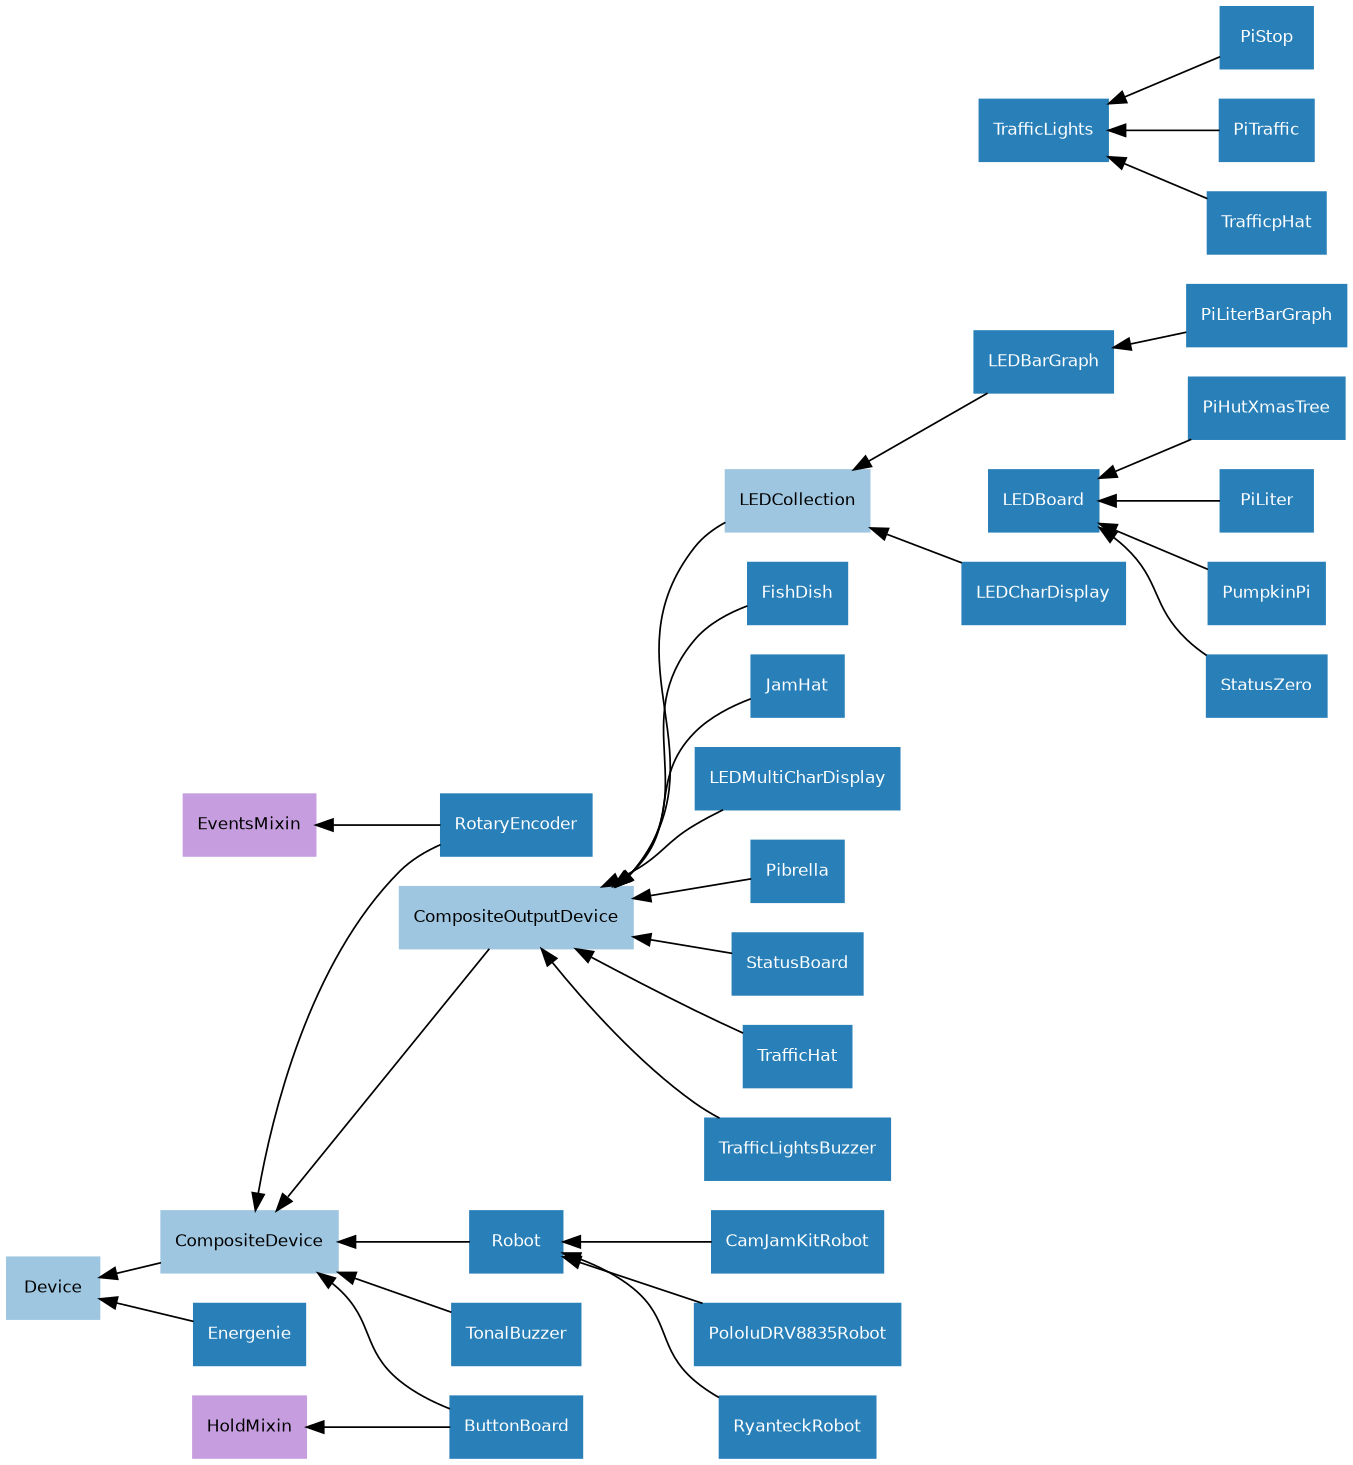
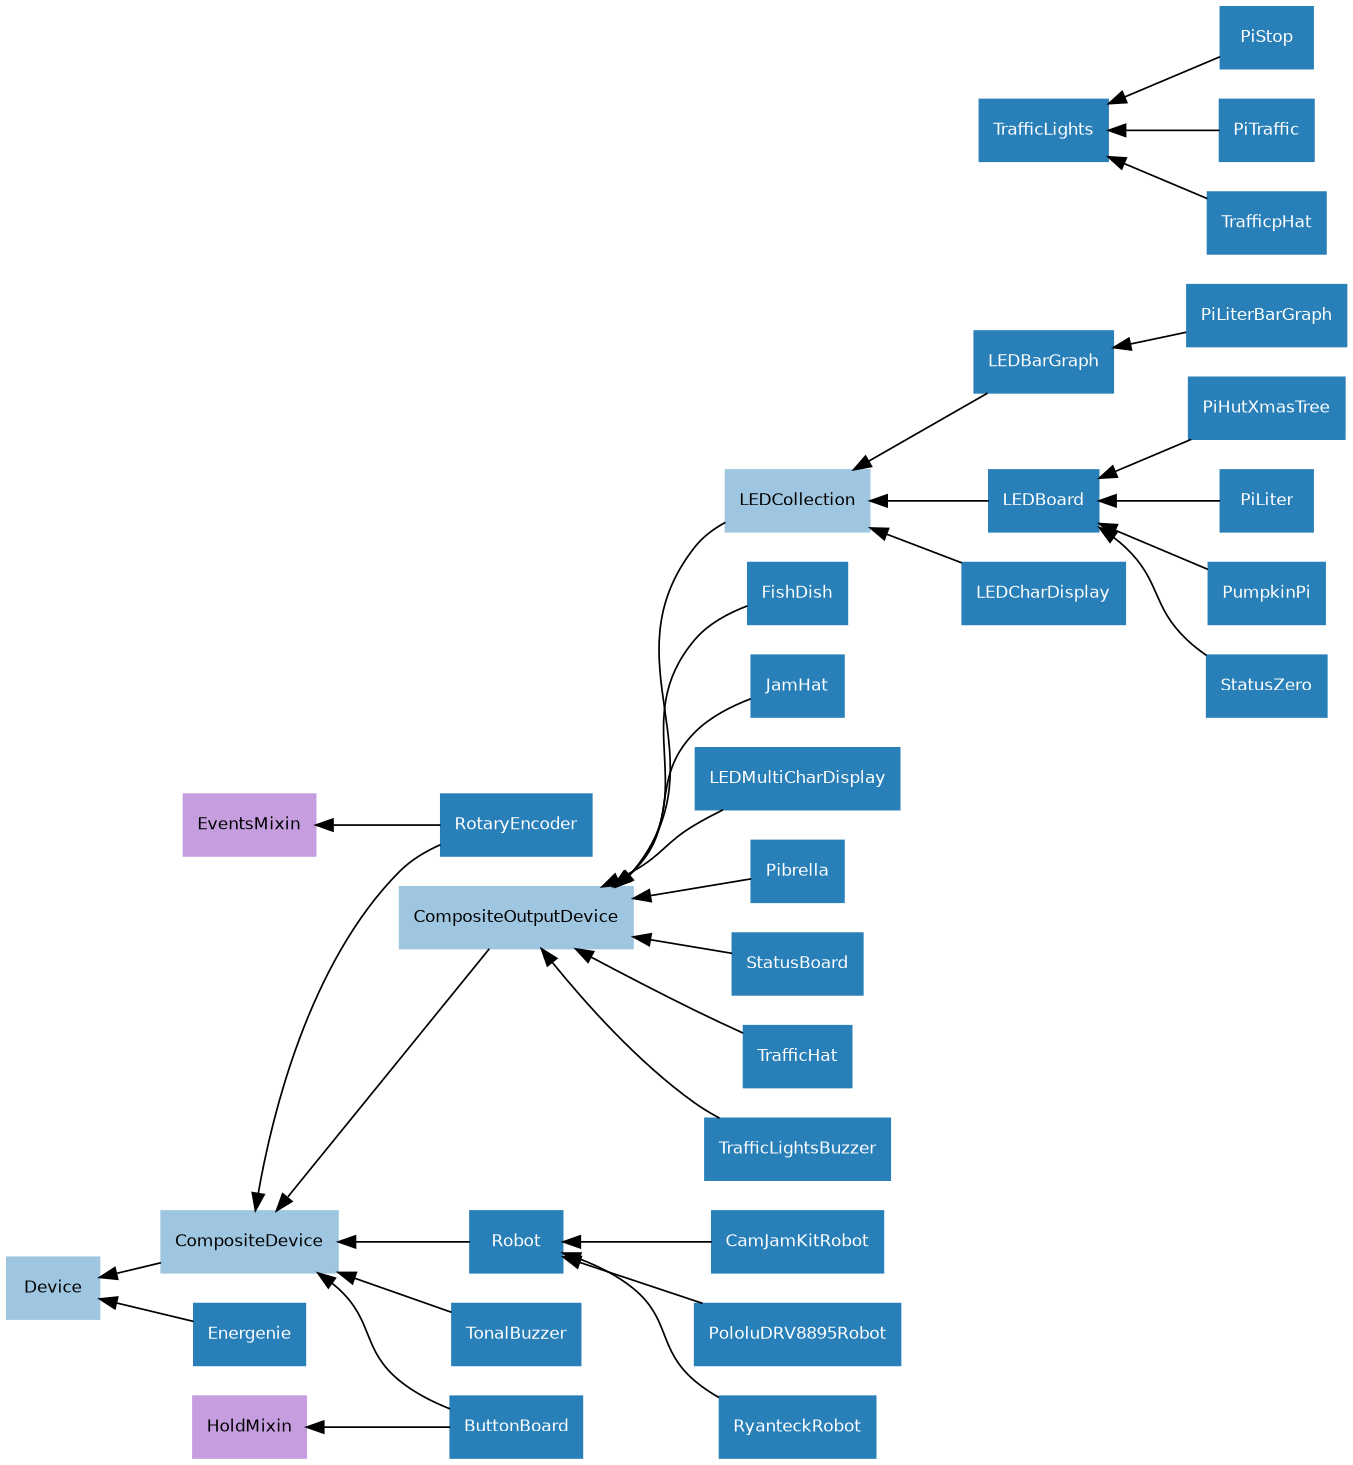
edge "LEDBoard" -> "LEDCollection": added
node "PololuDRV8835Robot": label "PololuDRV8835Robot" -> "PololuDRV8895Robot"
